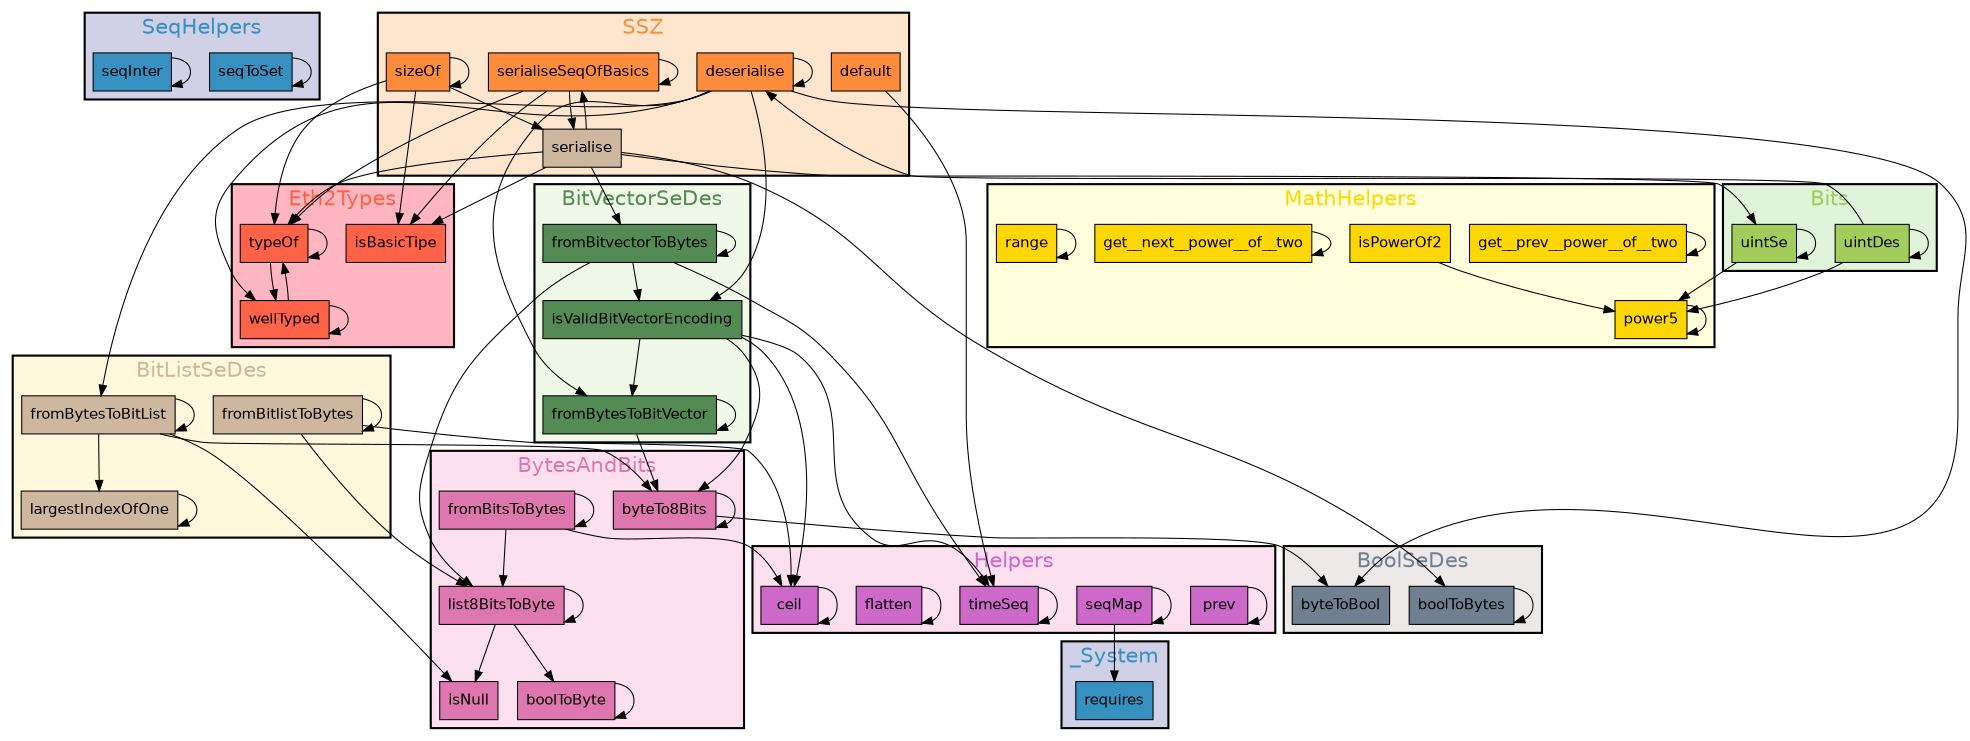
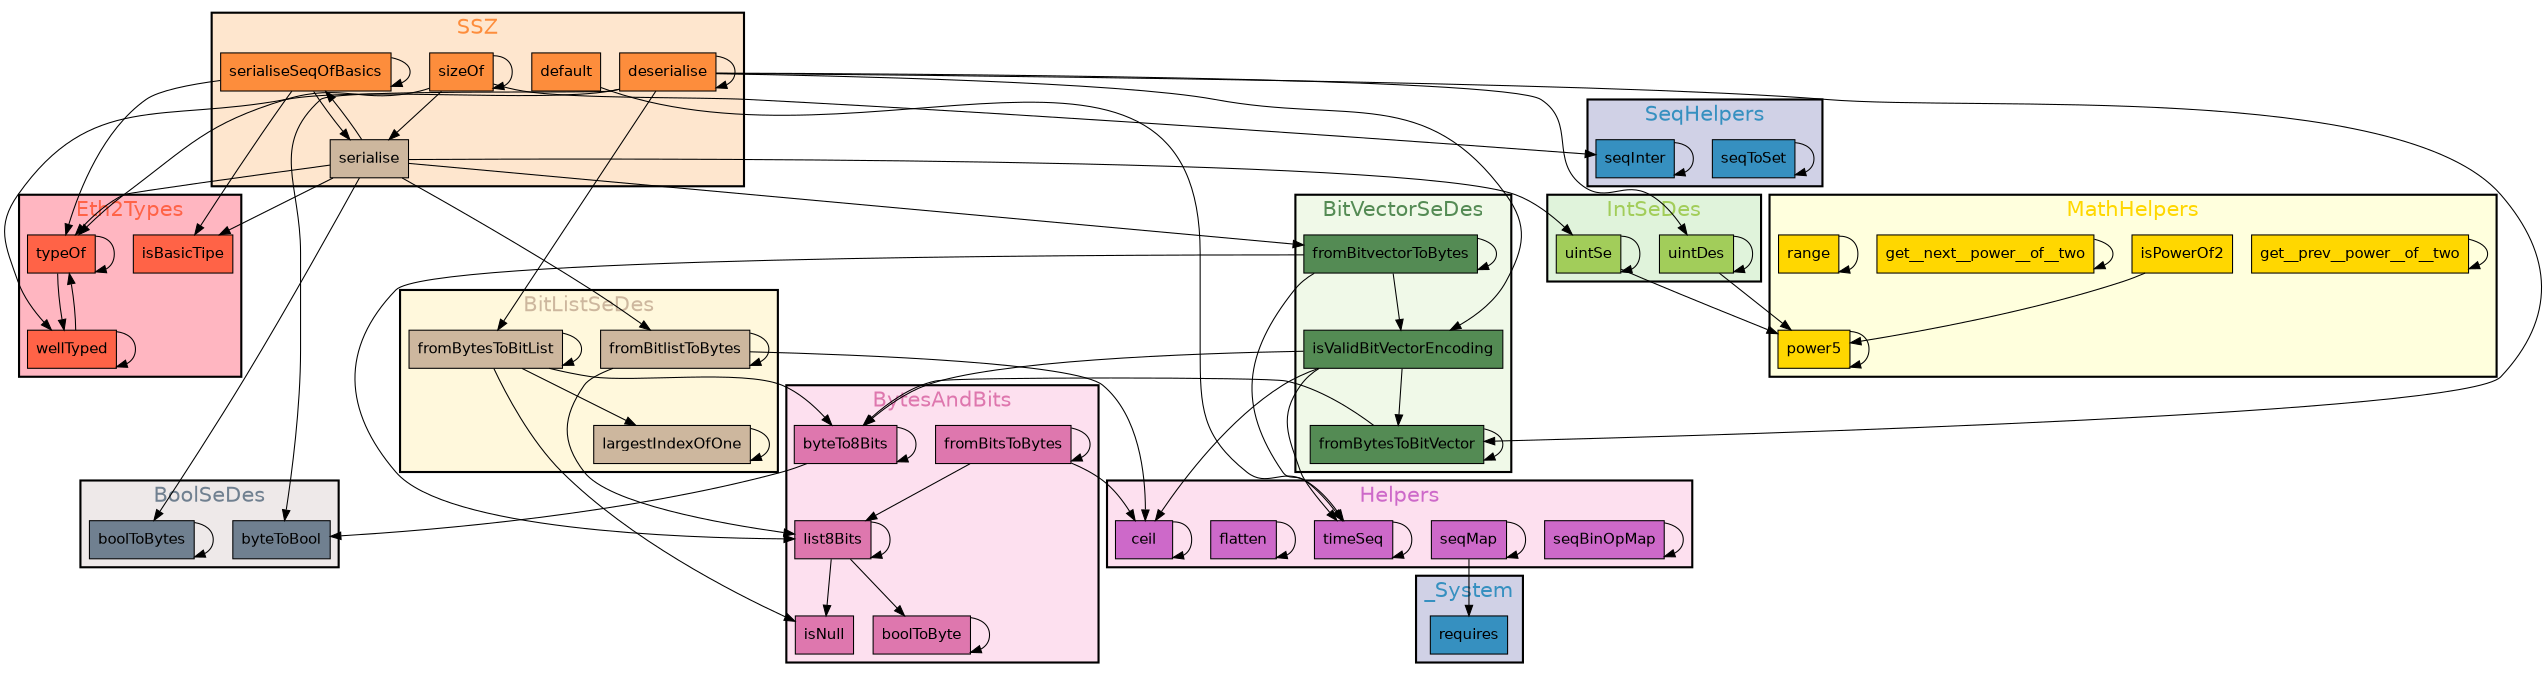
edge "sizeOf" -> "isBasicTipe": now "sizeOf" -> "seqInter"
edge "uintDes" -> "deserialise": reversed
cluster "Bits": label "Bits" -> "IntSeDes"
edge "serialise" -> "fromBitlistToBytes": added
node "list8BitsToByte": label "list8BitsToByte" -> "list8Bits"
node "prev": label "prev" -> "seqBinOpMap"
